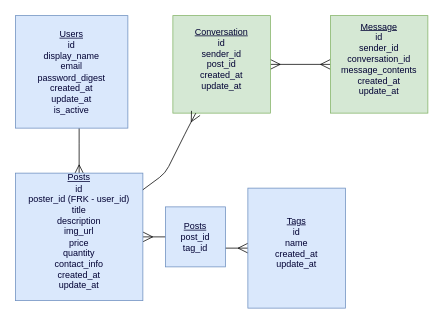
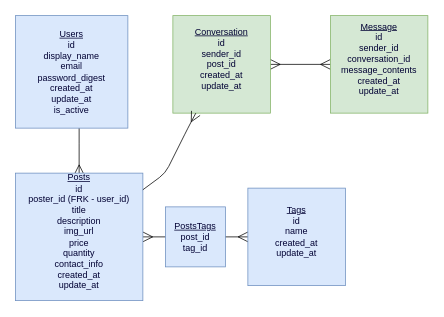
node "Posts post_id tag_id": label "Posts post_id tag_id" -> "PostsTags post_id tag_id"
node "Tags id name created_at update_at": size 98x120 -> 98x98
